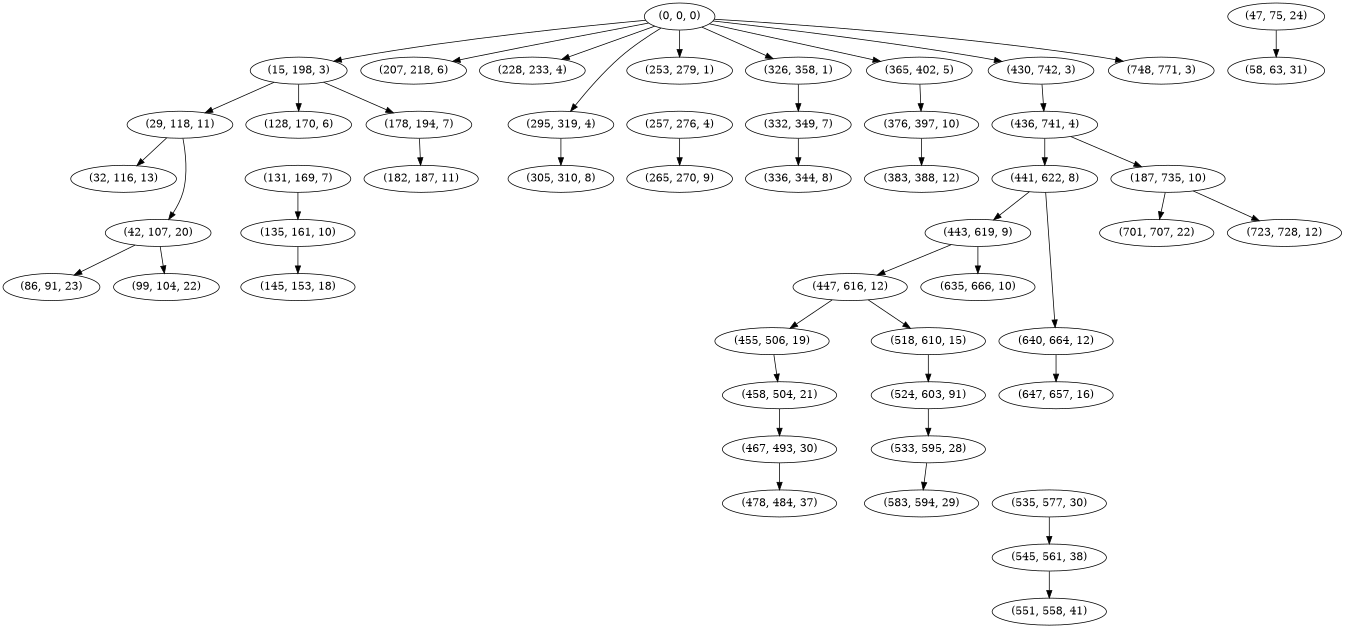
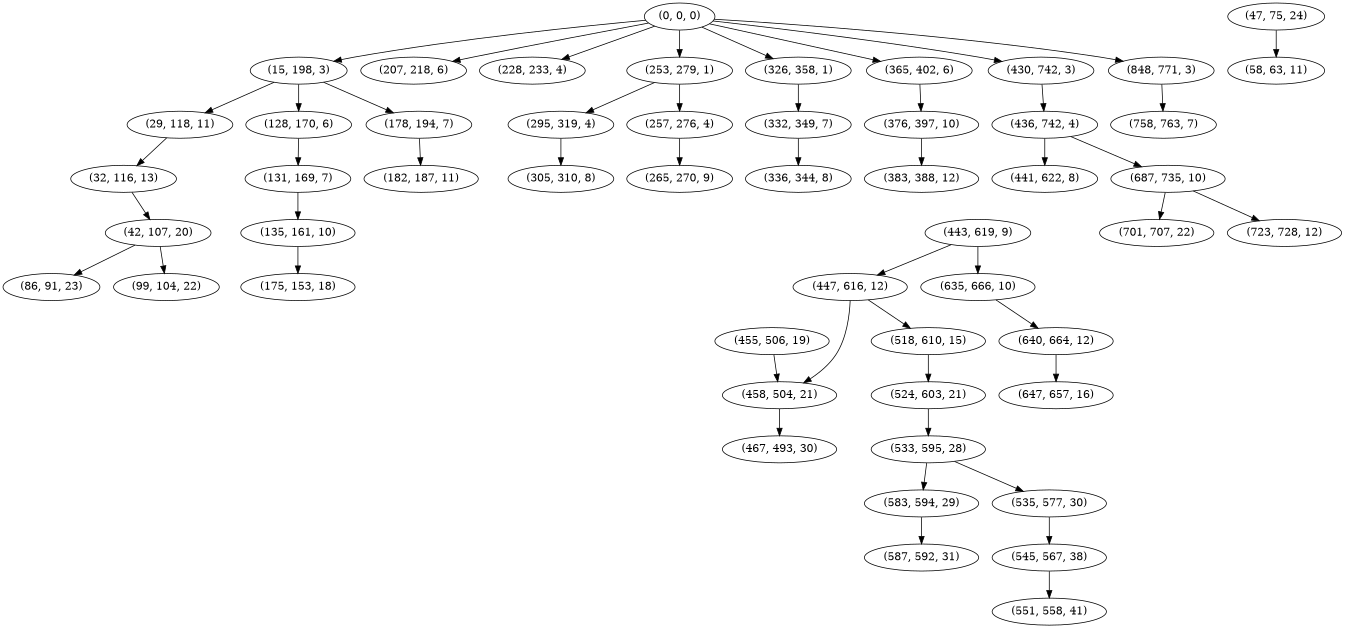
edge "(0, 0, 0)" -> "(295, 319, 4)": now "(253, 279, 1)" -> "(295, 319, 4)"
node "(365, 402, 5)": label "(365, 402, 5)" -> "(365, 402, 6)"
node "(748, 771, 3)": label "(748, 771, 3)" -> "(848, 771, 3)"
node "(58, 63, 31)": label "(58, 63, 31)" -> "(58, 63, 11)"
edge "(253, 279, 1)" -> "(257, 276, 4)": added
node "(436, 741, 4)": label "(436, 741, 4)" -> "(436, 742, 4)"
node "(758, 763, 7)": added
edge "(128, 170, 6)" -> "(131, 169, 7)": added
edge "(29, 118, 11)" -> "(42, 107, 20)": now "(32, 116, 13)" -> "(42, 107, 20)"
node "(187, 735, 10)": label "(187, 735, 10)" -> "(687, 735, 10)"
edge "(441, 622, 8)" -> "(443, 619, 9)": removed
edge "(441, 622, 8)" -> "(640, 664, 12)": now "(635, 666, 10)" -> "(640, 664, 12)"
node "(145, 153, 18)": label "(145, 153, 18)" -> "(175, 153, 18)"
edge "(447, 616, 12)" -> "(455, 506, 19)": now "(447, 616, 12)" -> "(458, 504, 21)"
node "(524, 603, 91)": label "(524, 603, 91)" -> "(524, 603, 21)"
edge "(533, 595, 28)" -> "(535, 577, 30)": added
node "(478, 484, 37)": removed
node "(587, 592, 31)": added
node "(545, 561, 38)": label "(545, 561, 38)" -> "(545, 567, 38)"
